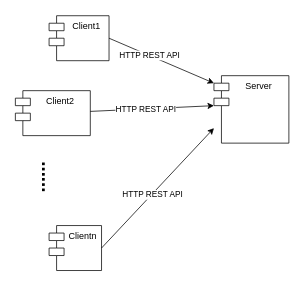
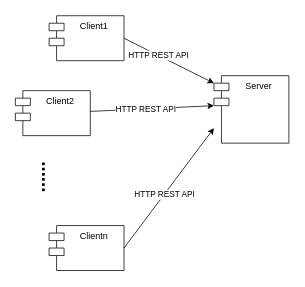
node "Client1": size 60x45 -> 75x45
node "Clientn": size 53x45 -> 75x45
